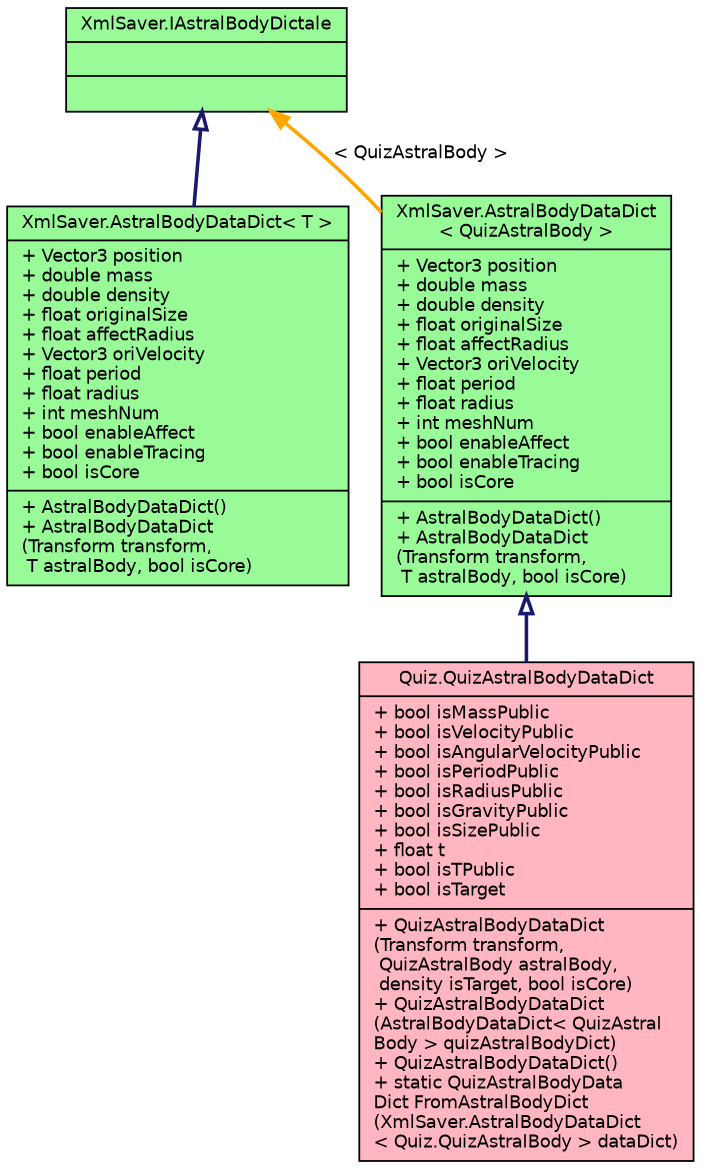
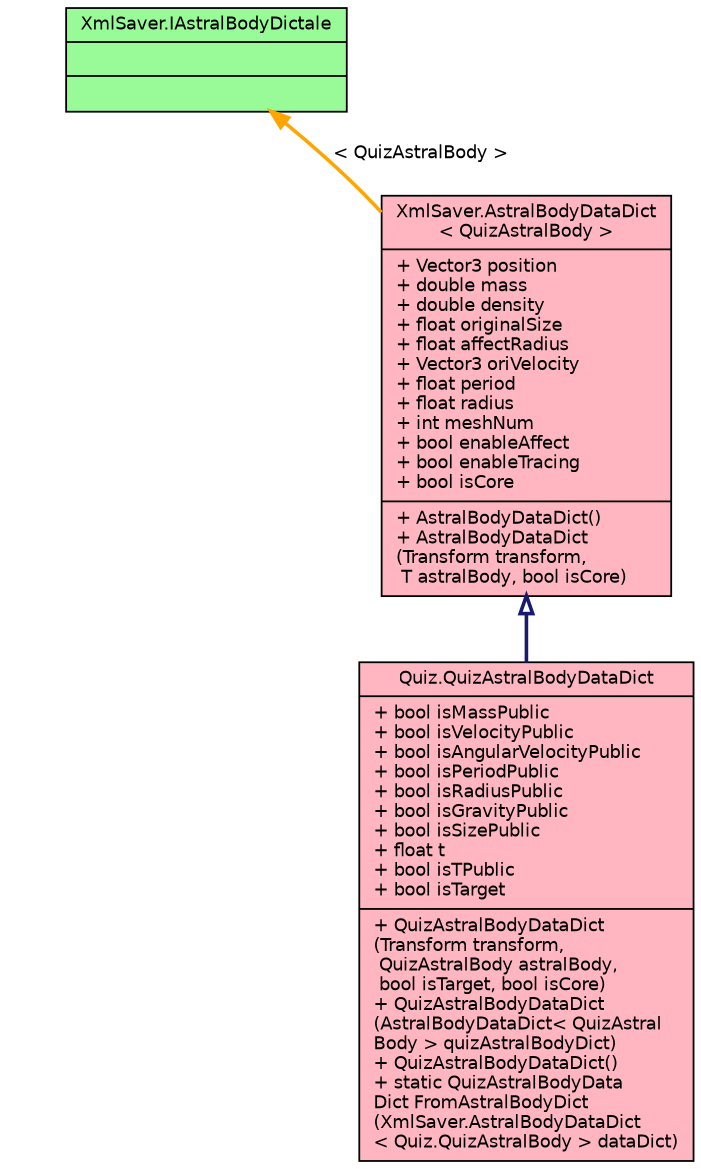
node "XmlSaver.AstralBodyDataDict< T >": removed
node "XmlSaver.AstralBodyDataDict": fillcolor palegreen -> lightpink
node "Quiz.QuizAstralBodyDataDict": text "density isTarget, bool isCore)" -> "bool isTarget, bool isCore)"
